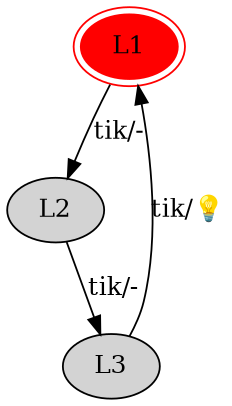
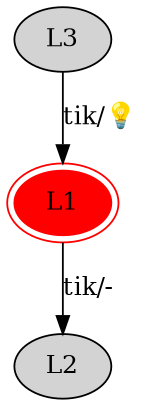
edge "L2" -> "L3": removed, label "tik/-"
